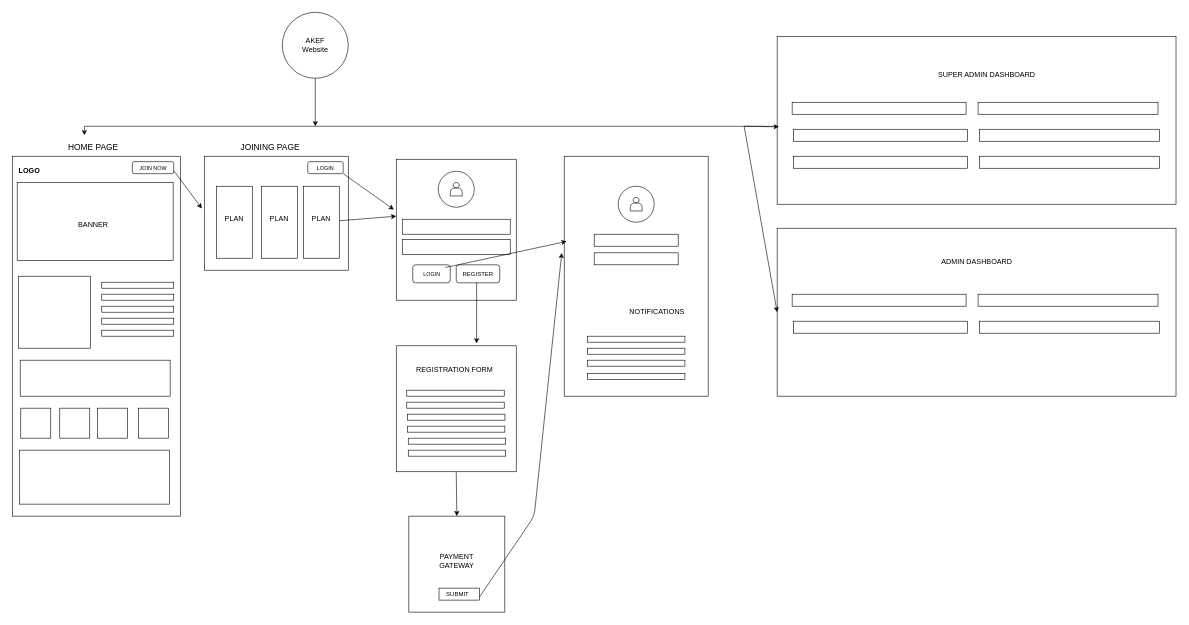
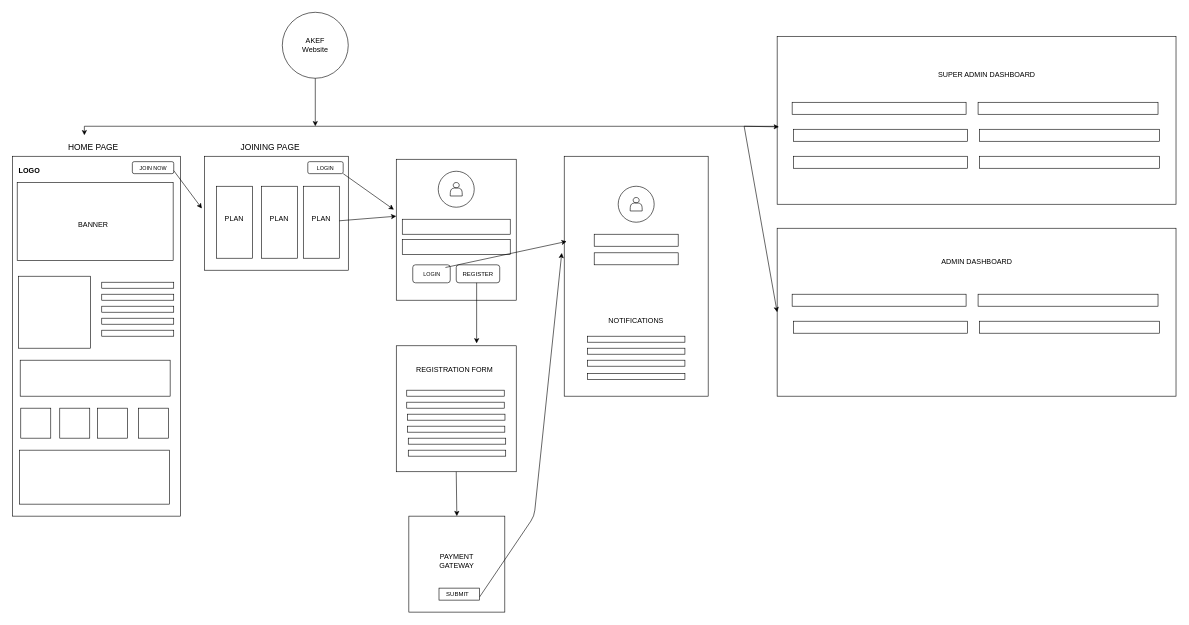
node "NOTIFICATIONS": moved (657, 312) -> (636, 321)
